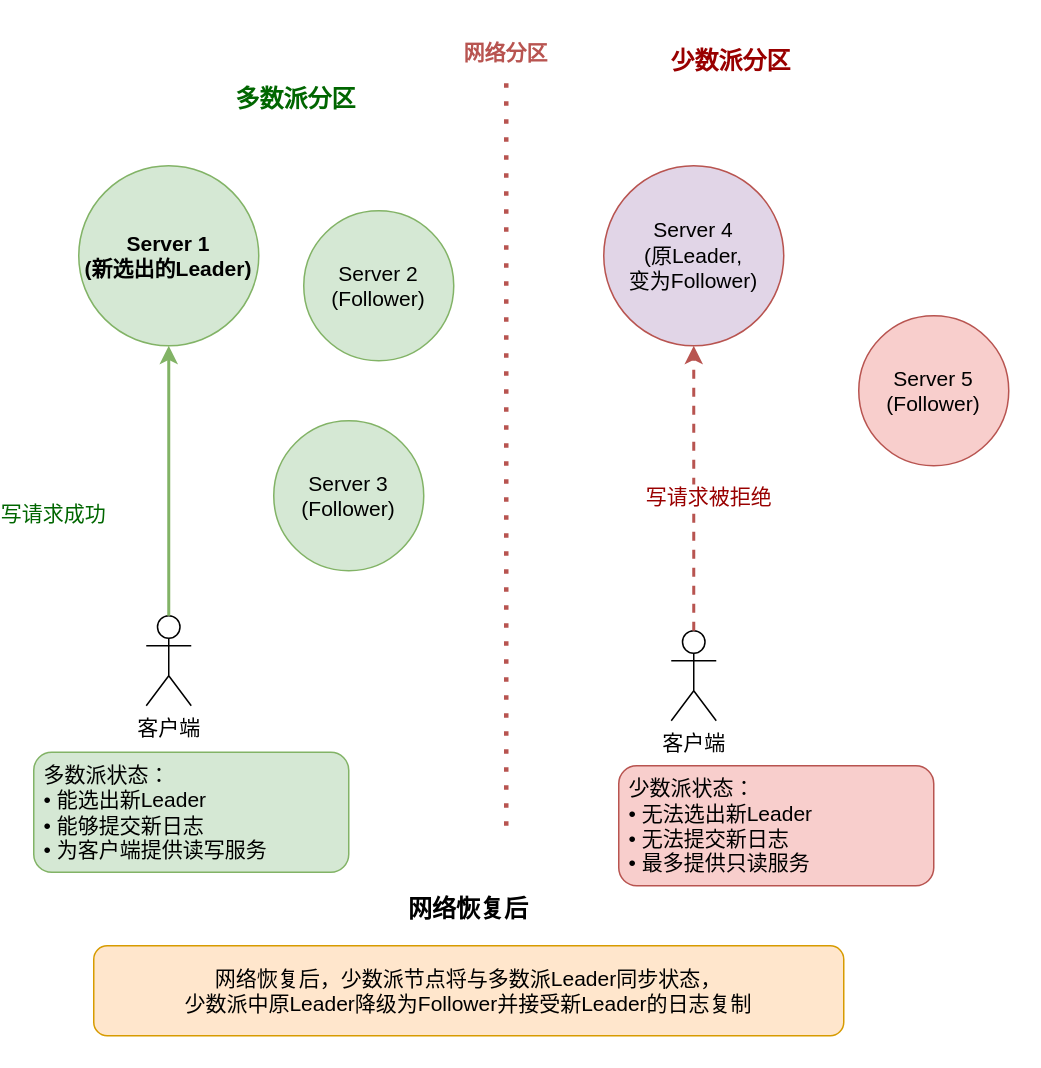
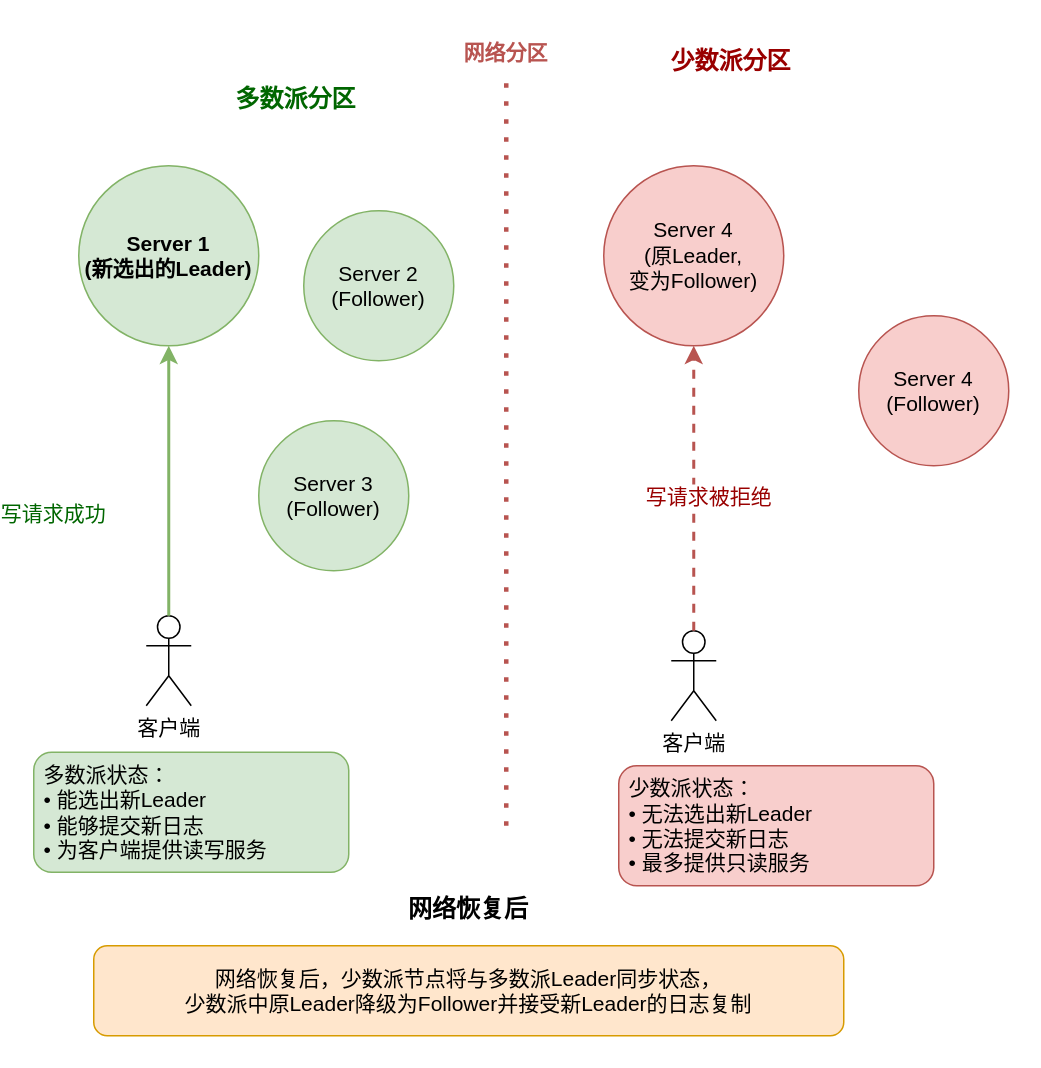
node "Server 4 (原Leader, 变为Follower)": fillcolor #e1d5e7 -> #f8cecc
node "Server 5 (Follower)": label "Server 5 (Follower)" -> "Server 4 (Follower)"
node "Server 3 (Follower)": moved (349, 496) -> (334, 496)
